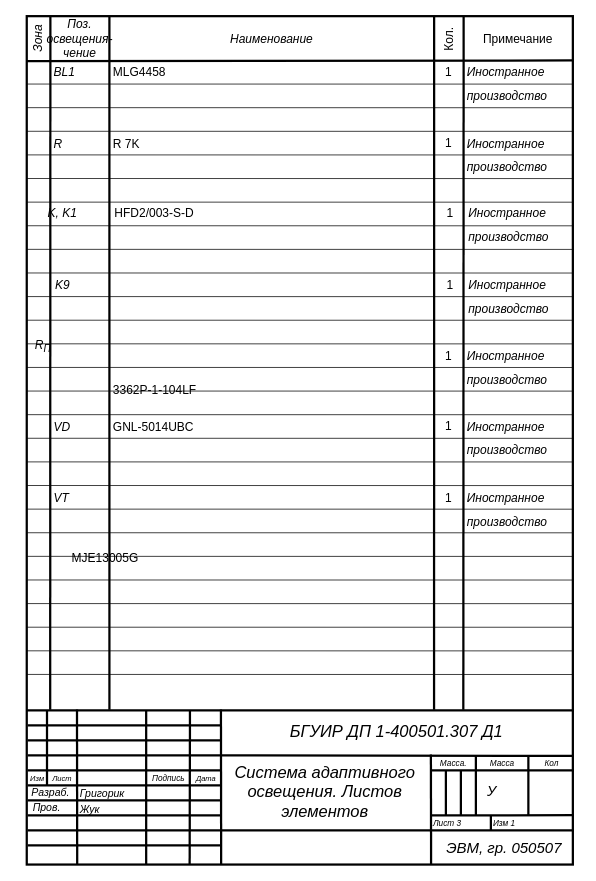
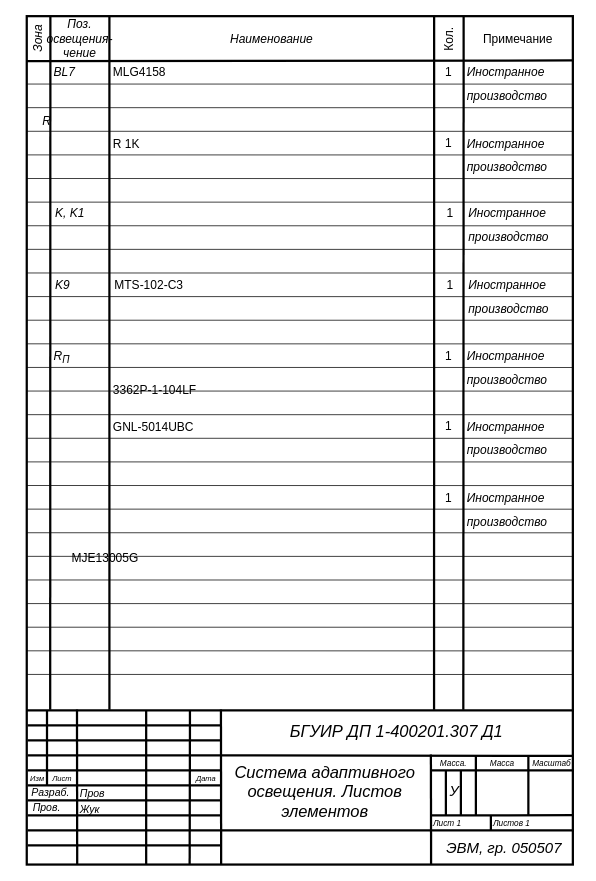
node "MLG4458": label "MLG4458" -> "MLG4158"
node "BL1": label "BL1" -> "BL7"
node "R": moved (80, 143) -> (68, 121)
node "R 7K": label "R 7K" -> "R 1K"
node "K, K1": moved (73, 213) -> (81, 213)
node "HFD2/003-S-D": removed
node "MTS-102-C3": added
node "RП": moved (61, 345) -> (80, 356)
node "VD": removed
node "VT": removed
node "БГУИР ДП 1-400501.307 Д1": label "БГУИР ДП 1-400501.307 Д1" -> "БГУИР ДП 1-400201.307 Д1"
node "Кол": label "Кол" -> "Масштаб"
node "Подпись": removed
node "У": moved (491, 792) -> (454, 792)
node "Григорик": label "Григорик" -> "Пров"
node "Лист 3": label "Лист 3" -> "Лист 1"
node "Изм 1": label "Изм 1" -> "Листов 1"
